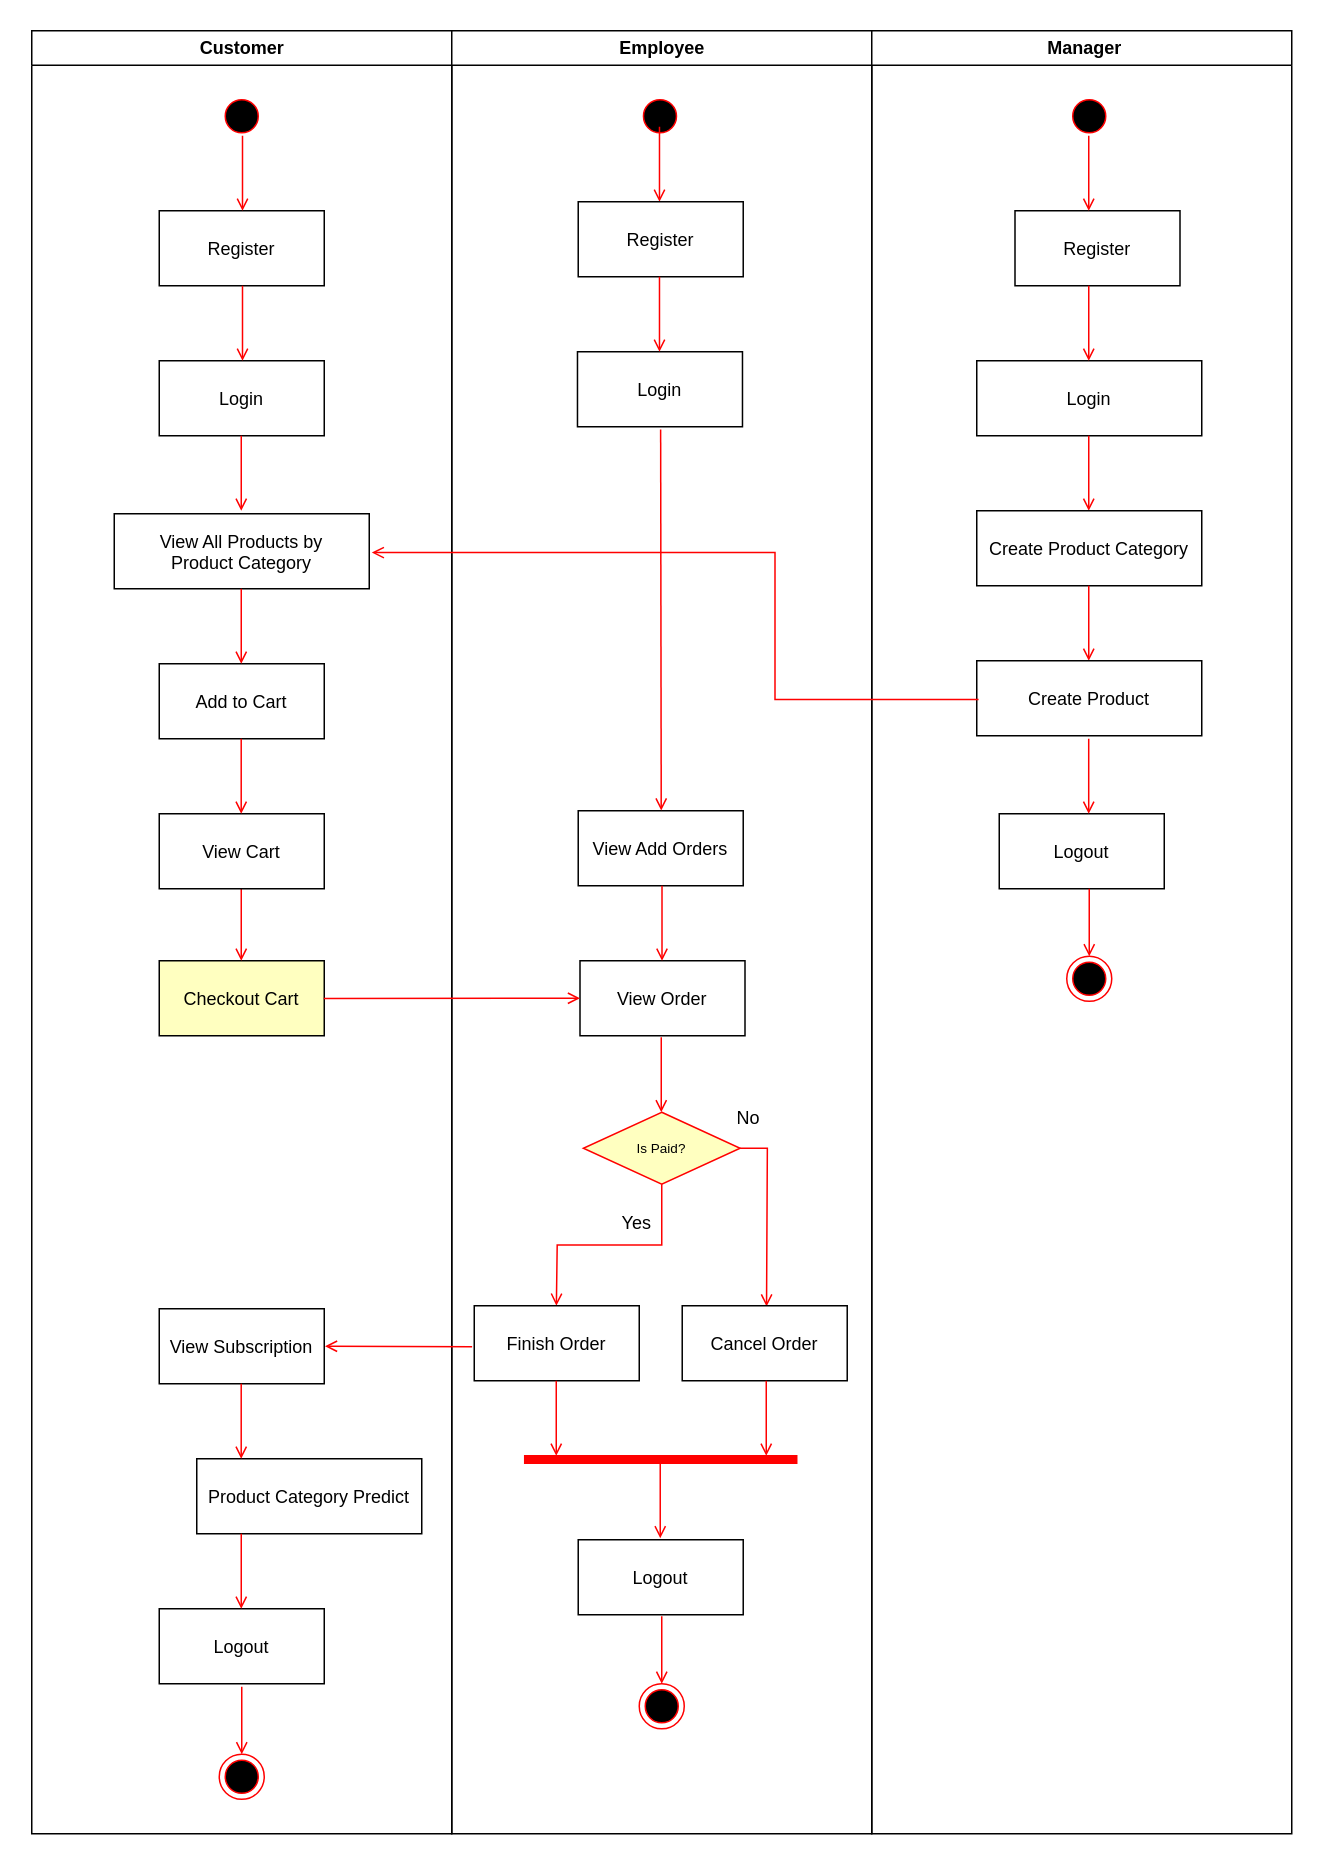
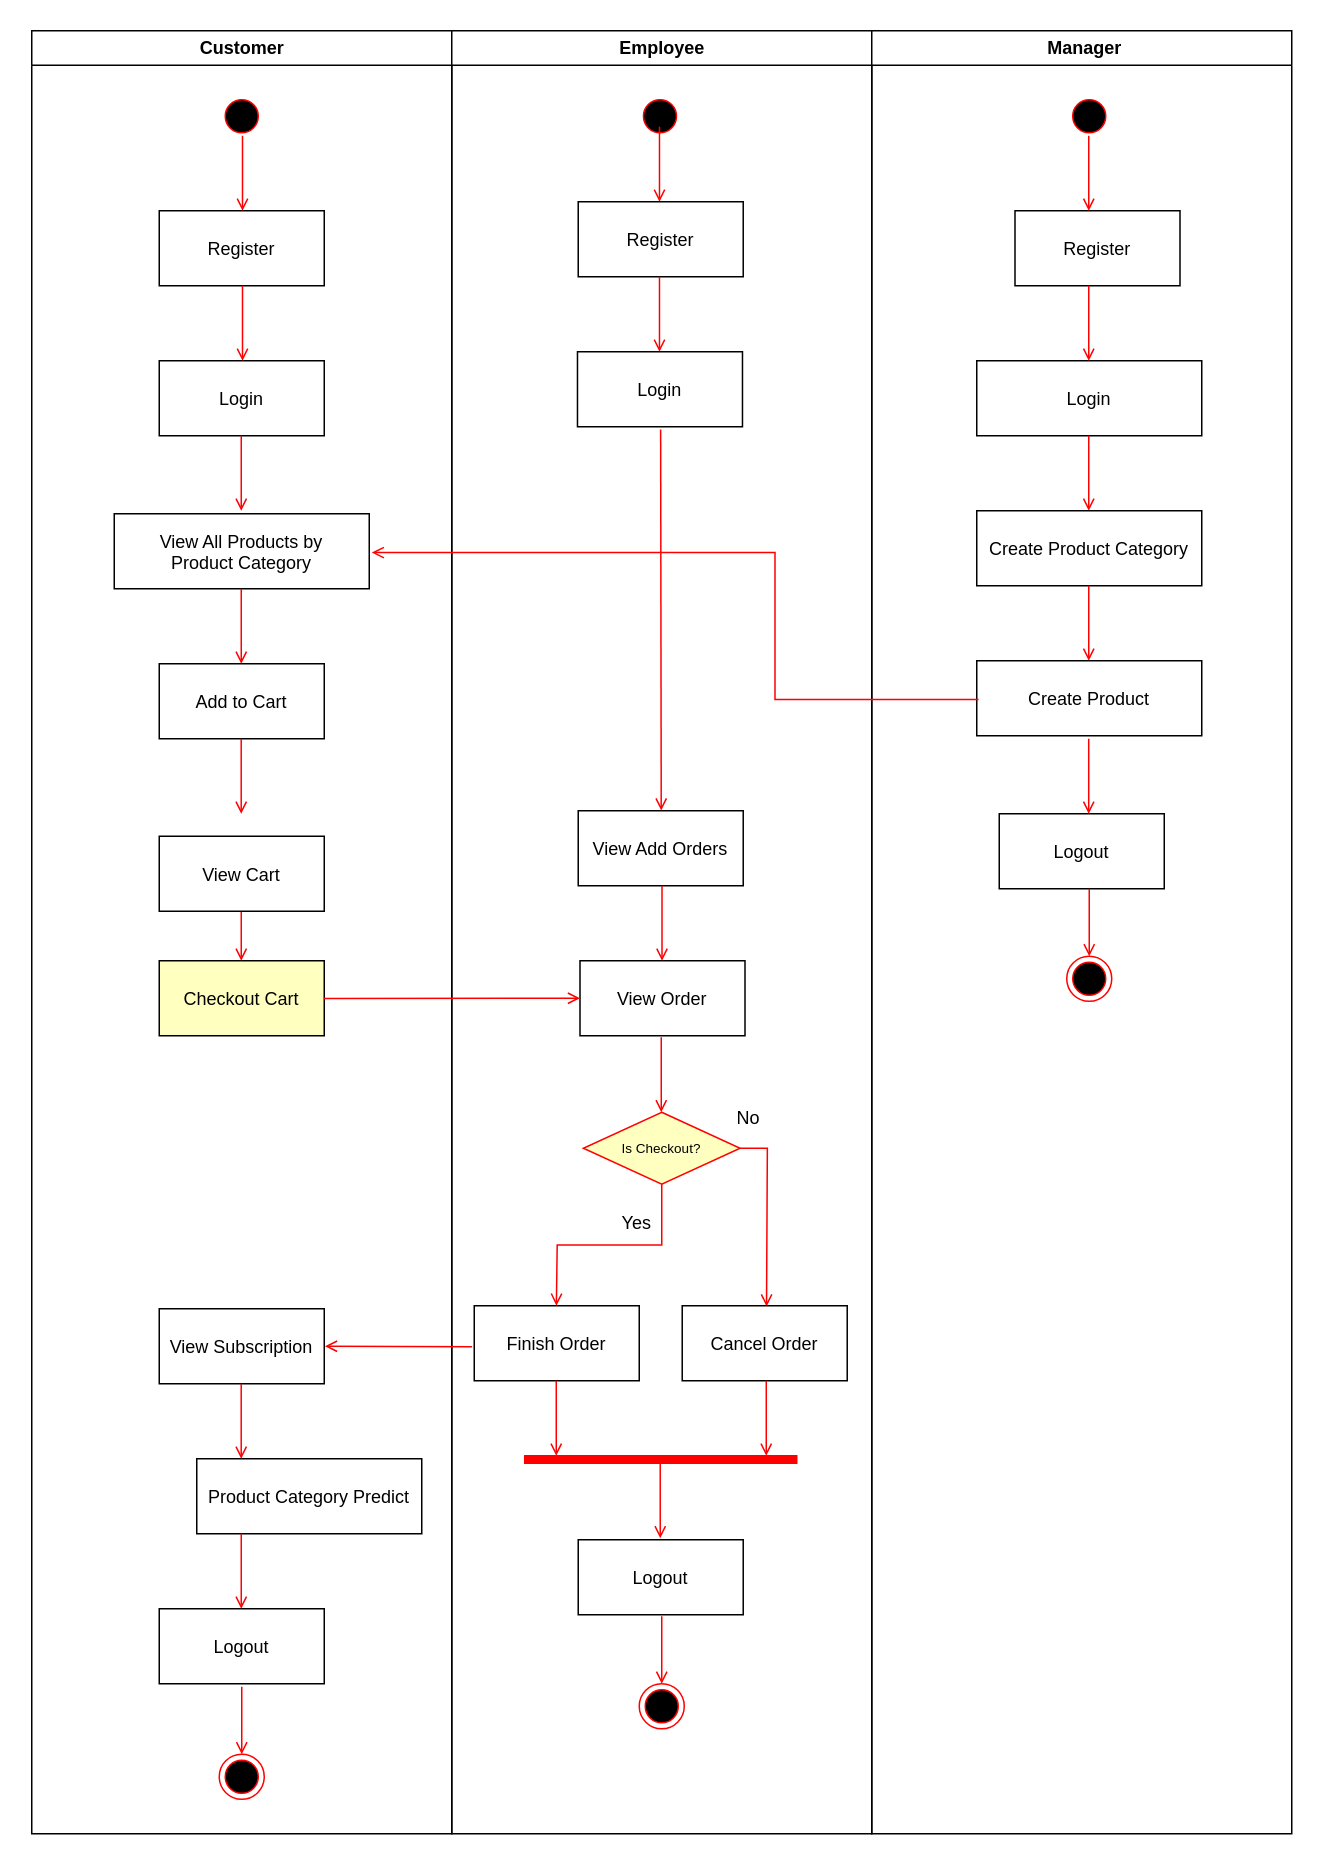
node "View Cart": moved (242, 851) -> (242, 874)
node "Is Paid?": label "Is Paid?" -> "Is Checkout?"
